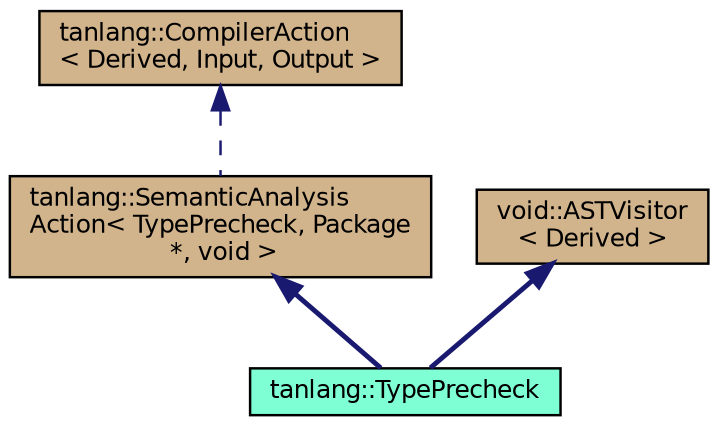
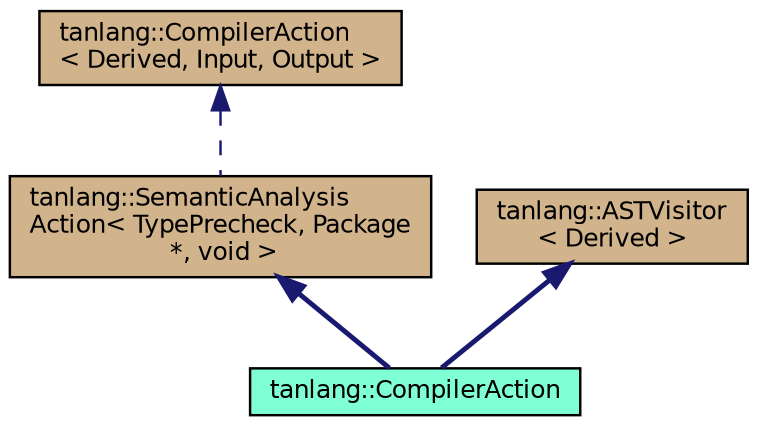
node "void::ASTVisitor < Derived >": label "void::ASTVisitor < Derived >" -> "tanlang::ASTVisitor < Derived >"
node "tanlang::TypePrecheck": label "tanlang::TypePrecheck" -> "tanlang::CompilerAction"
